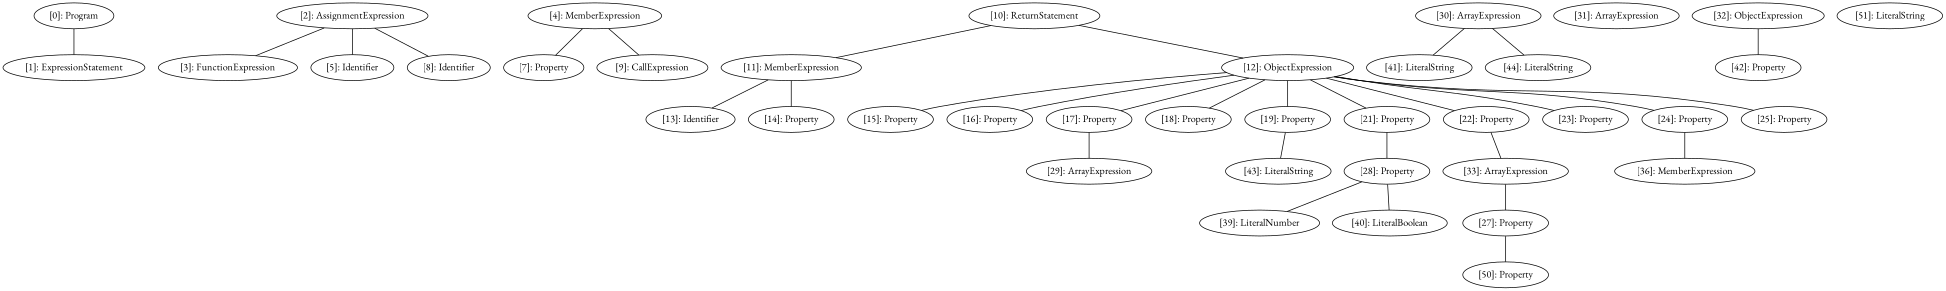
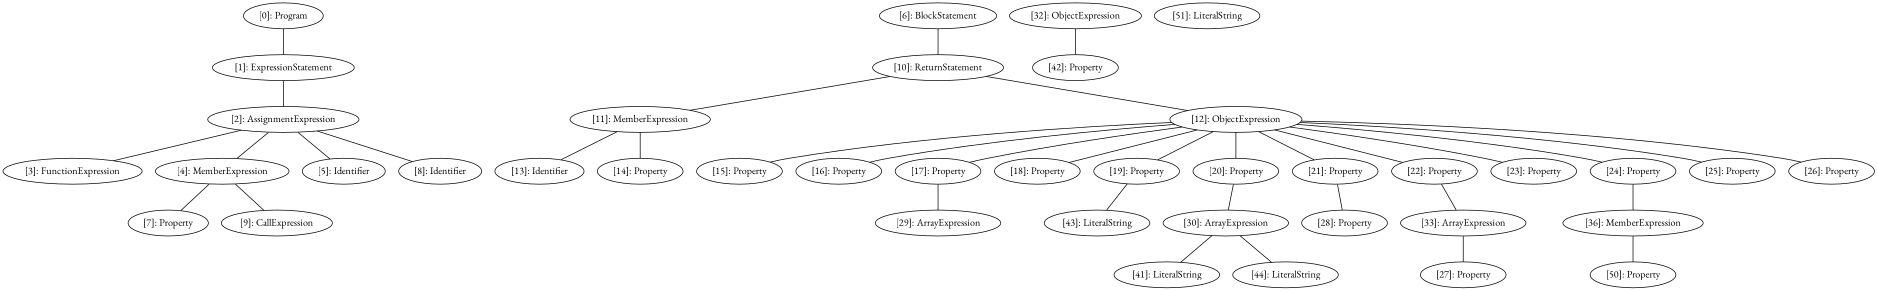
node "[6]: BlockStatement": added
node "[31]: ArrayExpression": removed
edge "[1]: ExpressionStatement" -- "[2]: AssignmentExpression": added
edge "[2]: AssignmentExpression" -- "[4]: MemberExpression": added
node "[20]: Property": added
node "[26]: Property": added
node "[39]: LiteralNumber": removed
node "[40]: LiteralBoolean": removed
edge "[27]: Property" -- "[50]: Property": now "[36]: MemberExpression" -- "[50]: Property"
